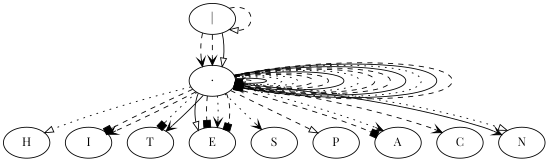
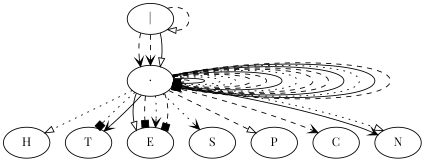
node "I": removed
node "A": removed
